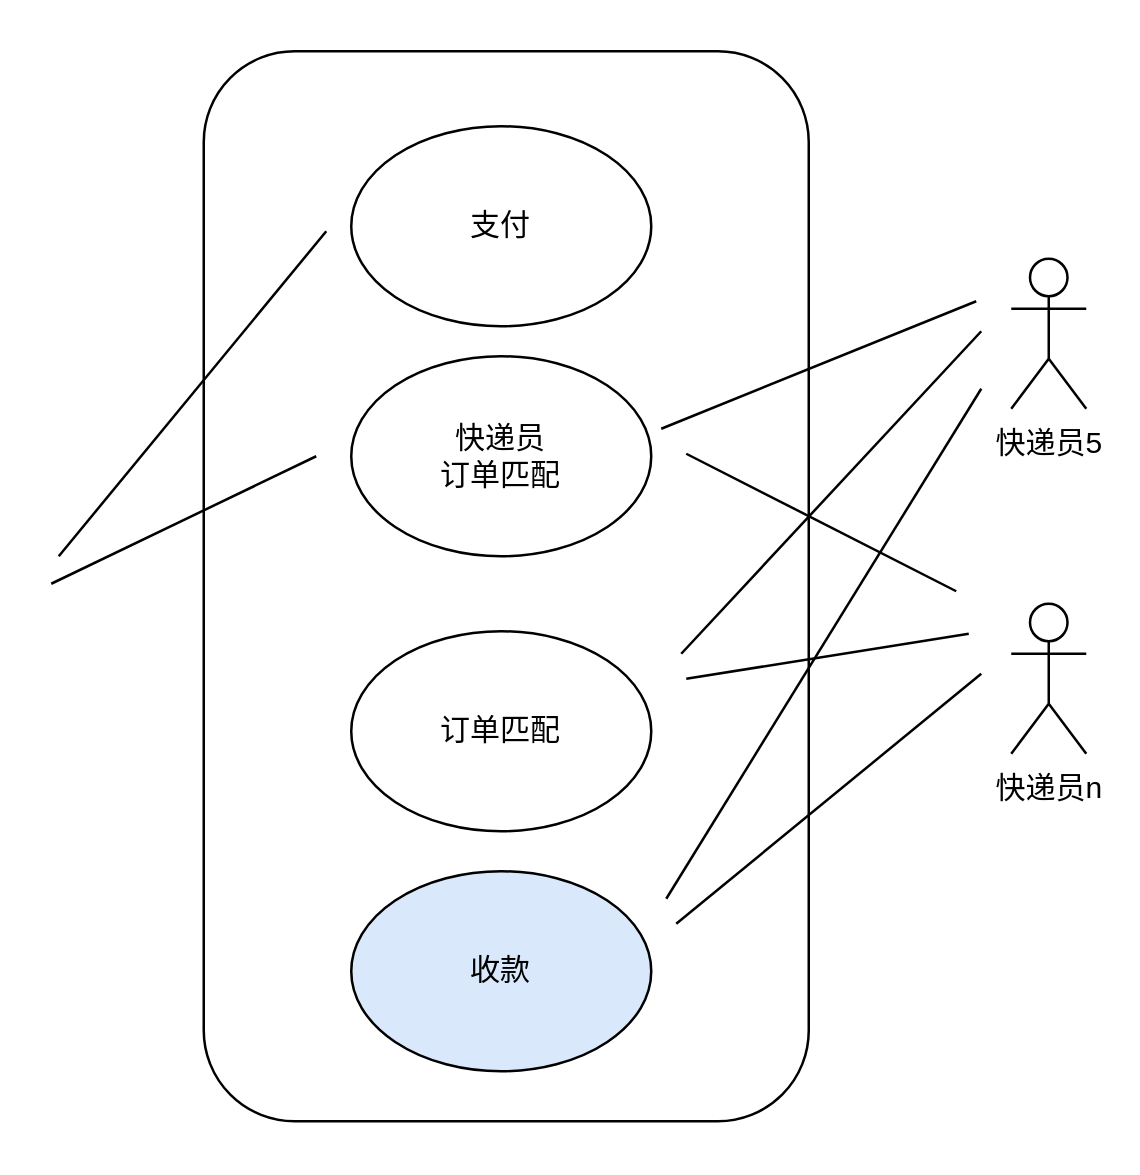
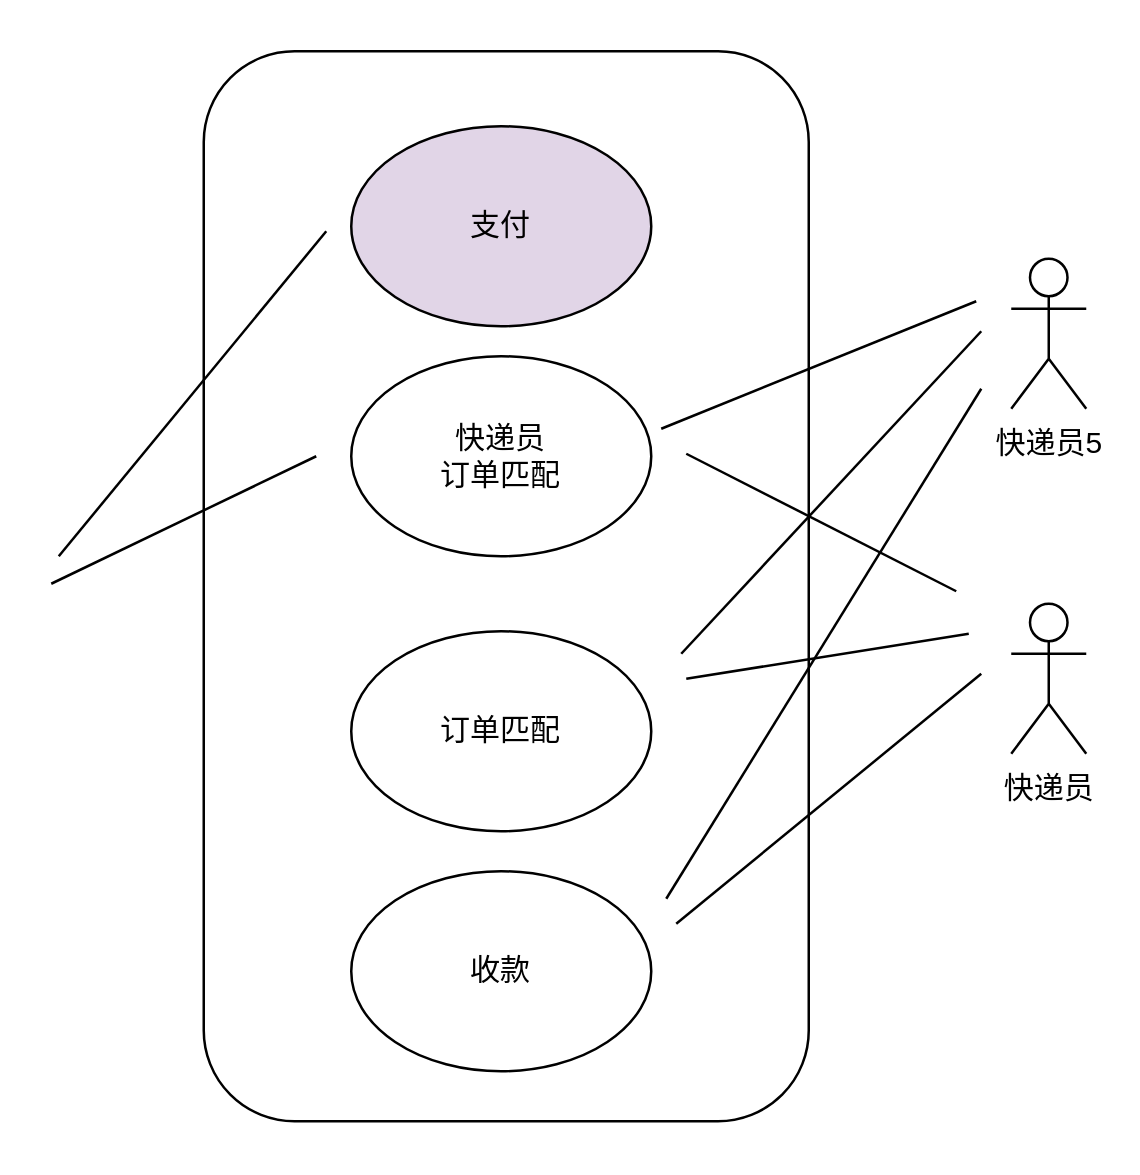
node "支付": fillcolor #ffffff -> #e1d5e7
node "快递员n": label "快递员n" -> "快递员"
node "收款": fillcolor #dae8fc -> #ffffff
